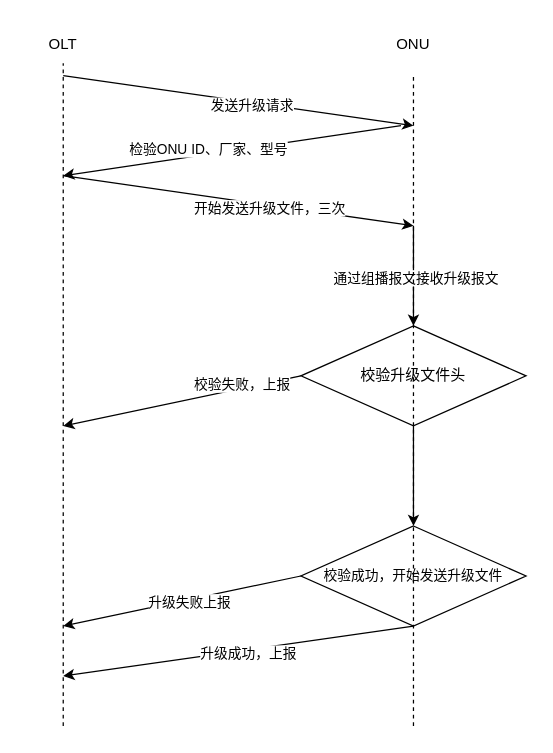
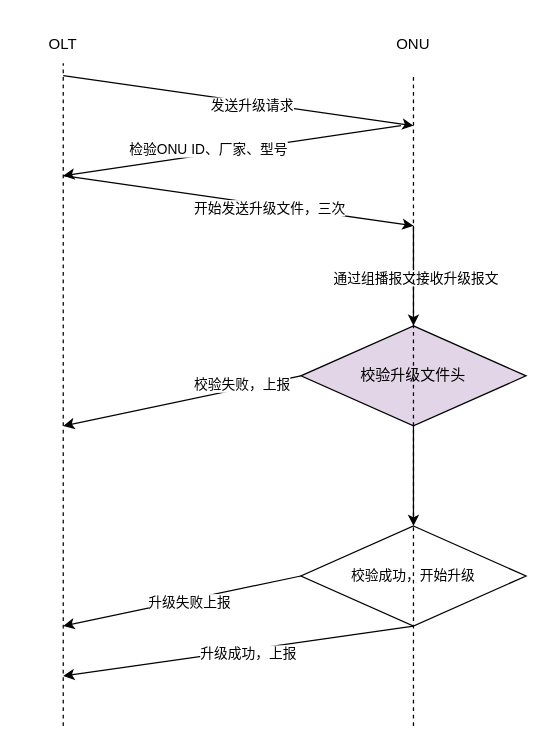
node "校验升级文件头": fillcolor #ffffff -> #e1d5e7
node "校验成功，开始发送升级文件": label "校验成功，开始发送升级文件" -> "校验成功，开始升级"
